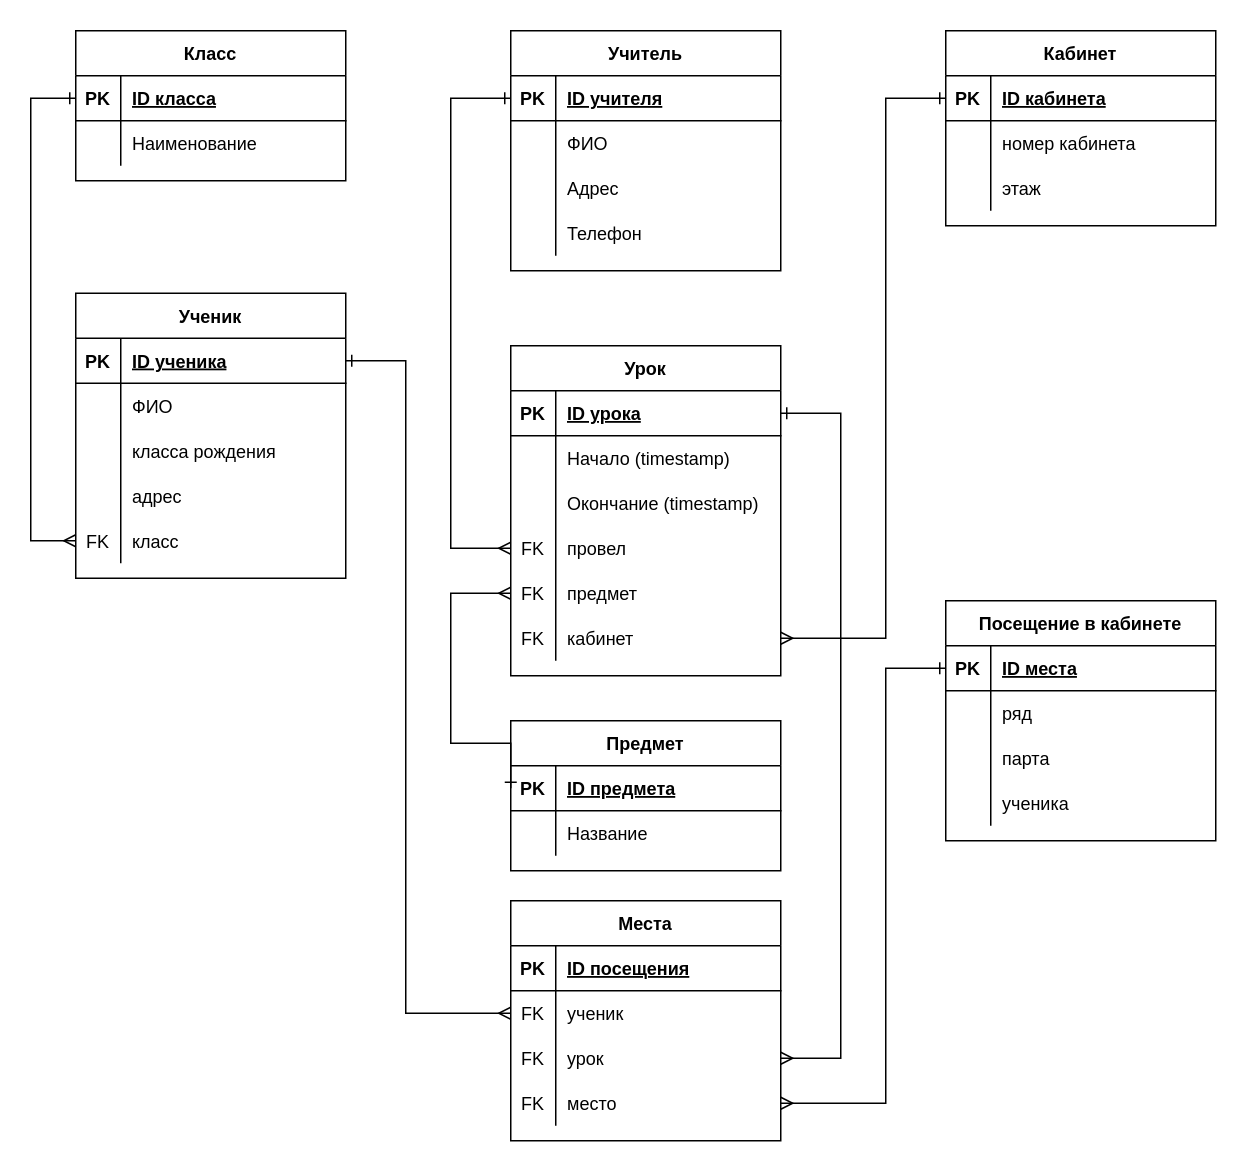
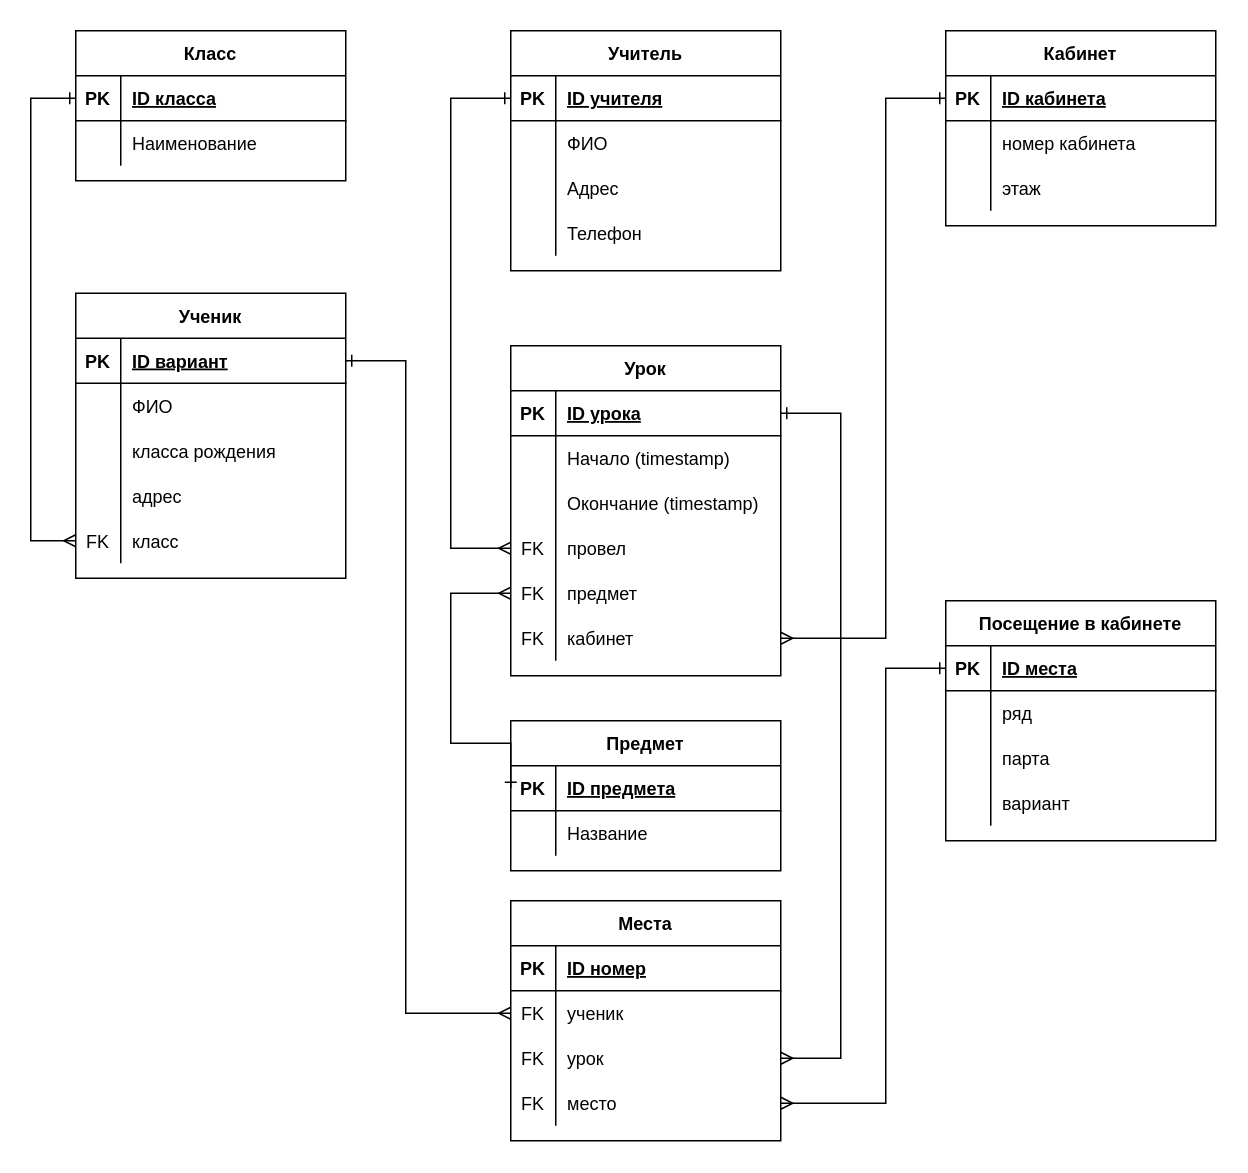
node "ID ученика": label "ID ученика" -> "ID вариант"
node "ученика": label "ученика" -> "вариант"
node "ID посещения": label "ID посещения" -> "ID номер"
